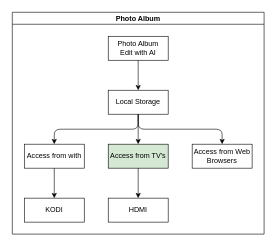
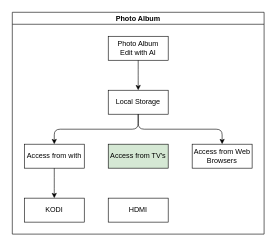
edge "Local Storage" -> "Access from TV's": removed
edge "Access from TV's" -> "HDMI": removed
